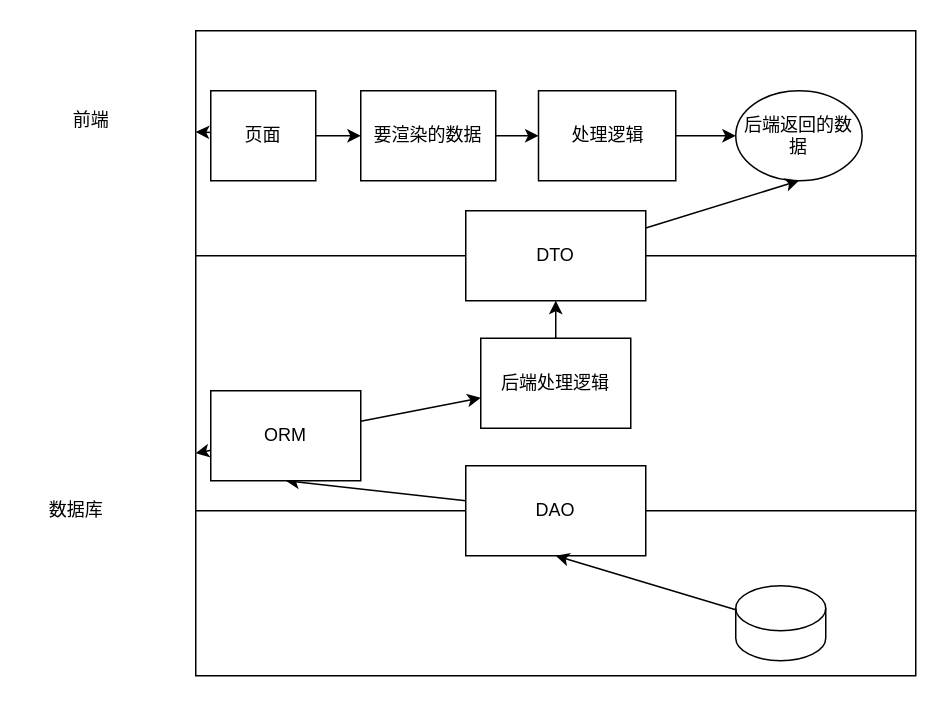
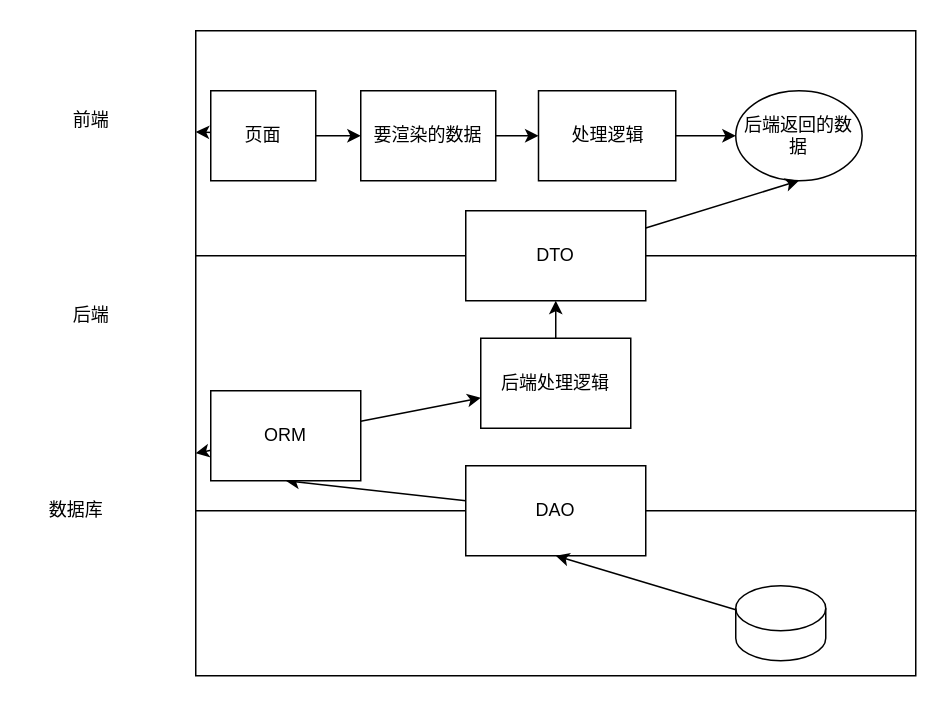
node "后端": added
